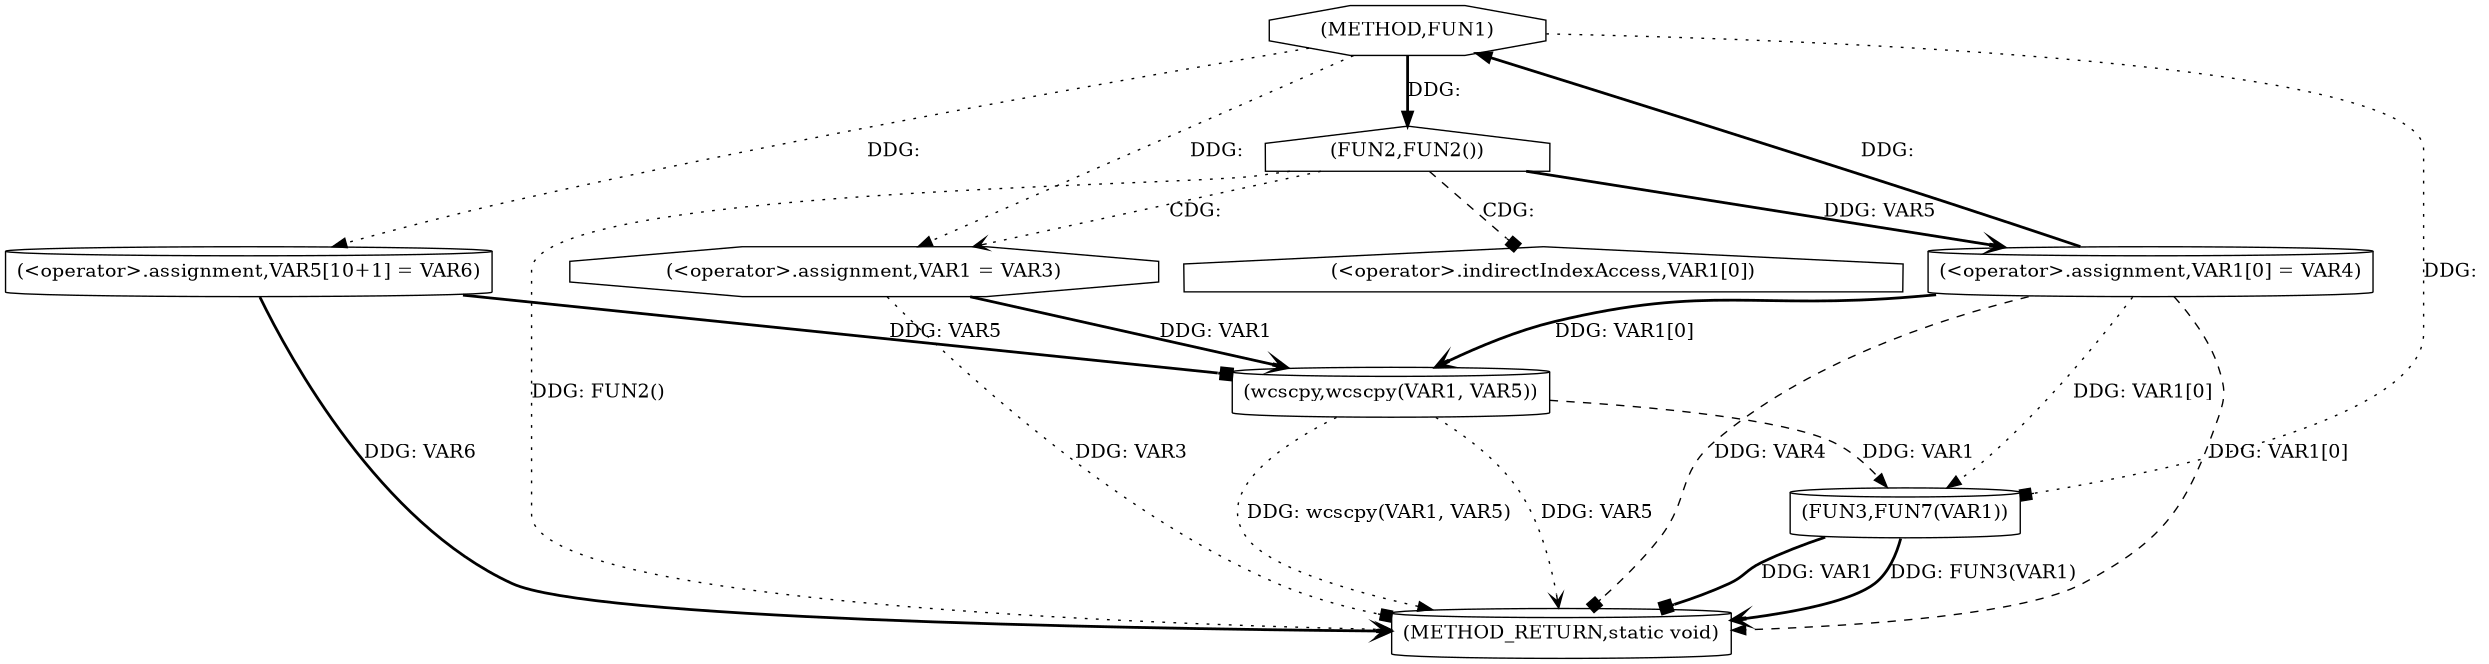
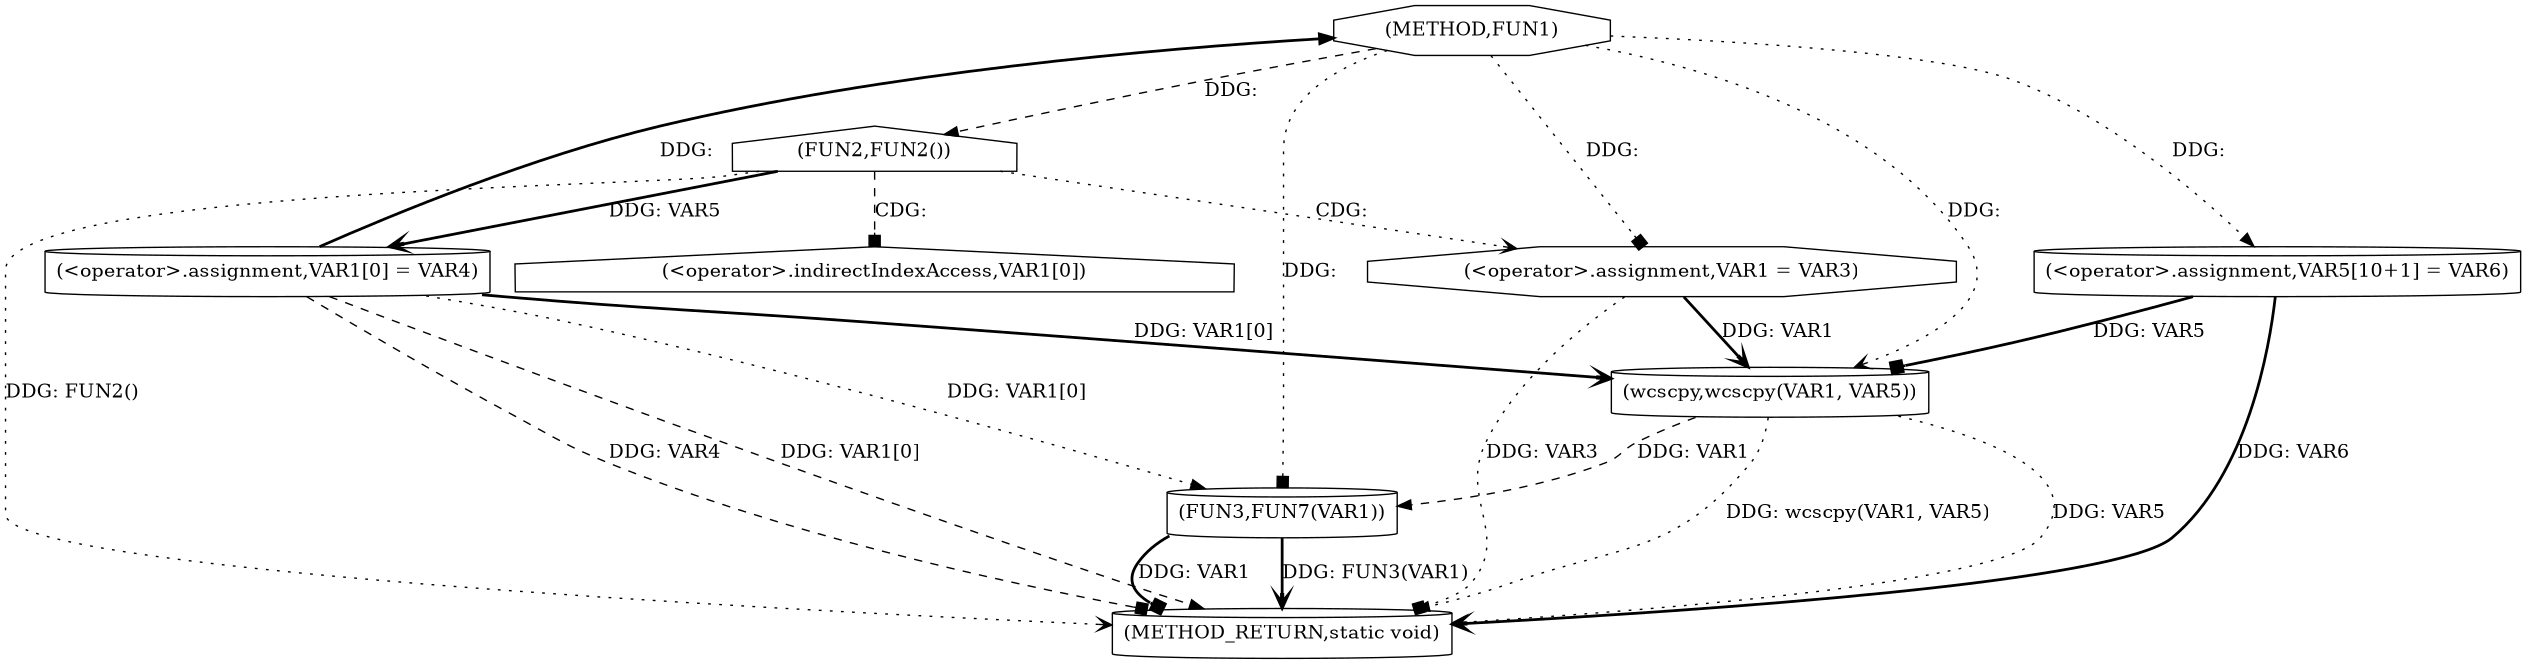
edge "(METHOD,FUN1)" -> "(FUN2,FUN2())": style bold -> dashed
edge "(METHOD,FUN1)" -> "(<operator>.assignment,VAR1 = VAR3)": arrowhead normal -> box
edge "(METHOD,FUN1)" -> "(wcscpy,wcscpy(VAR1, VAR5))": added, label "DDG:"
